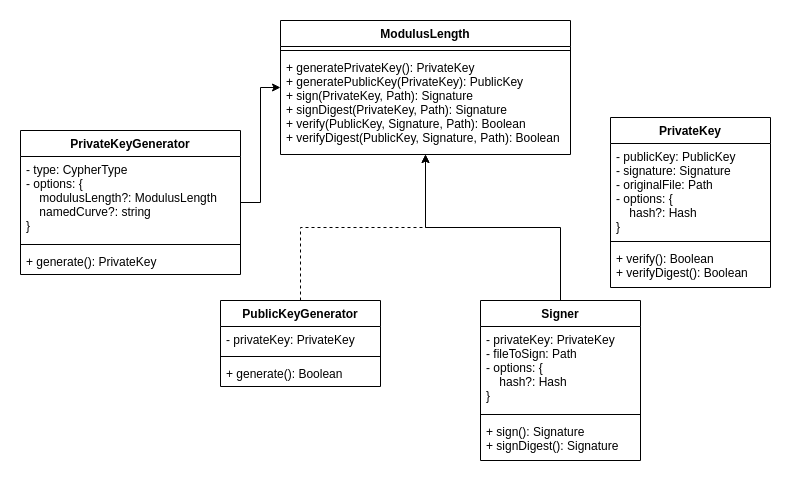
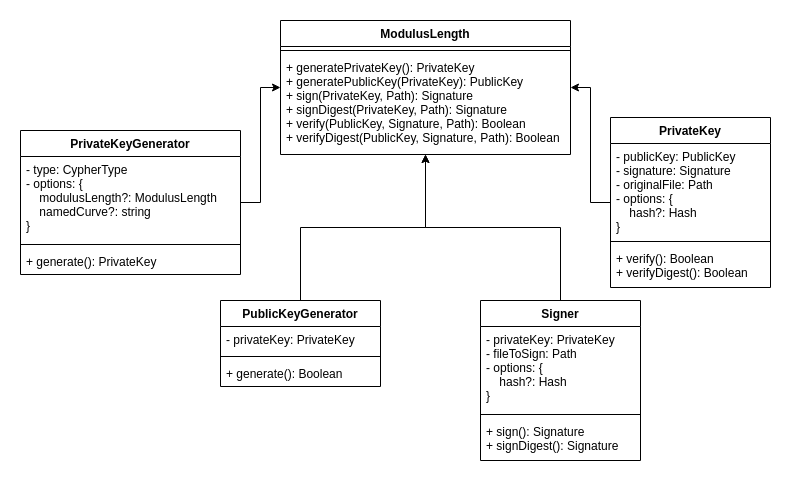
edge "PrivateKey" -> "ModulusLength": added
edge "PublicKeyGenerator" -> "ModulusLength": style dashed -> solid
